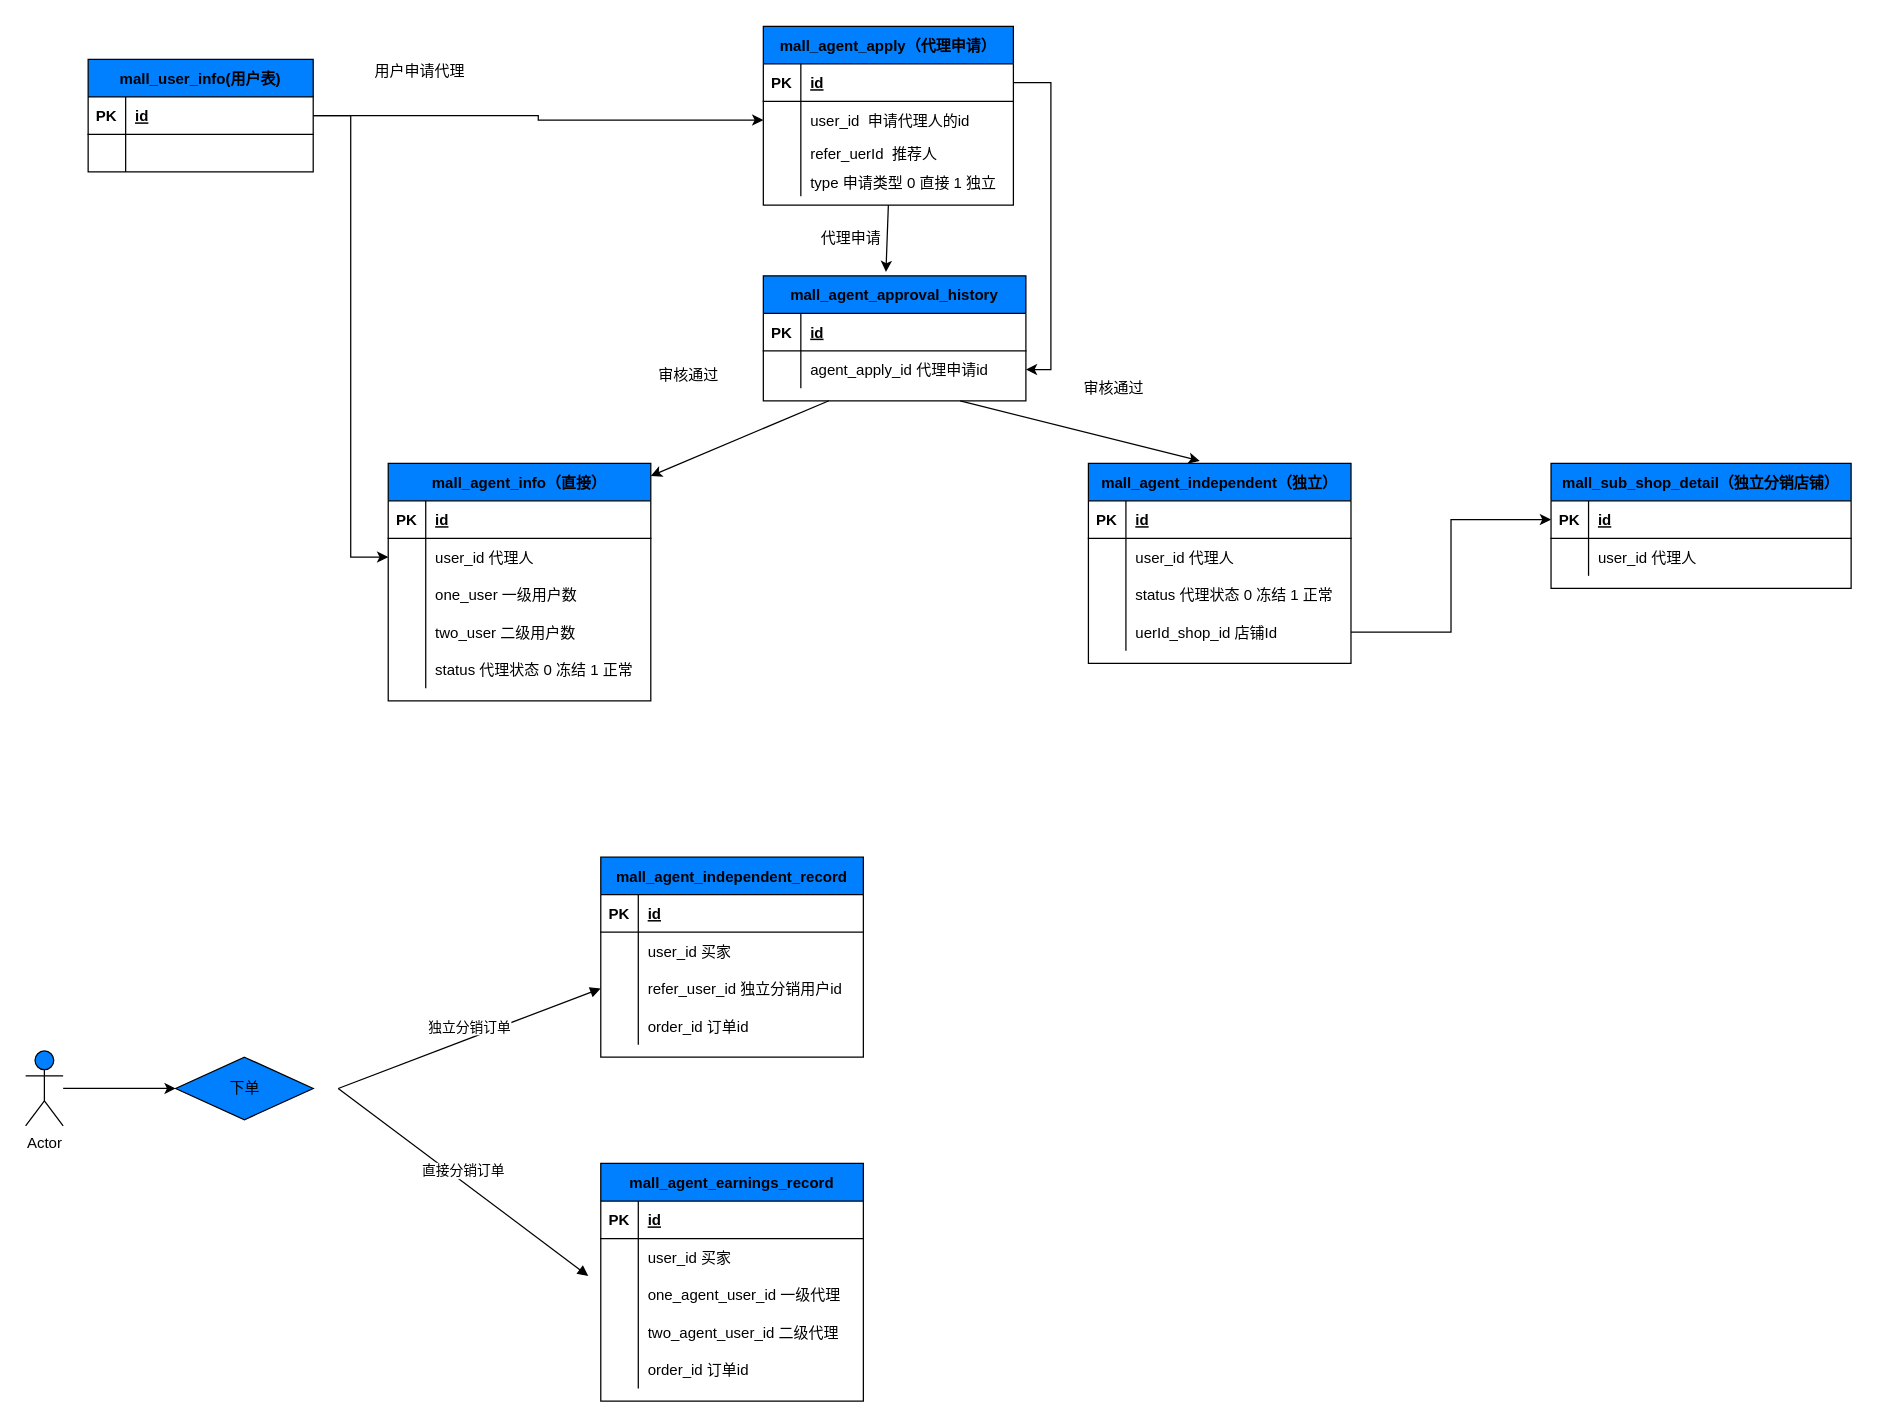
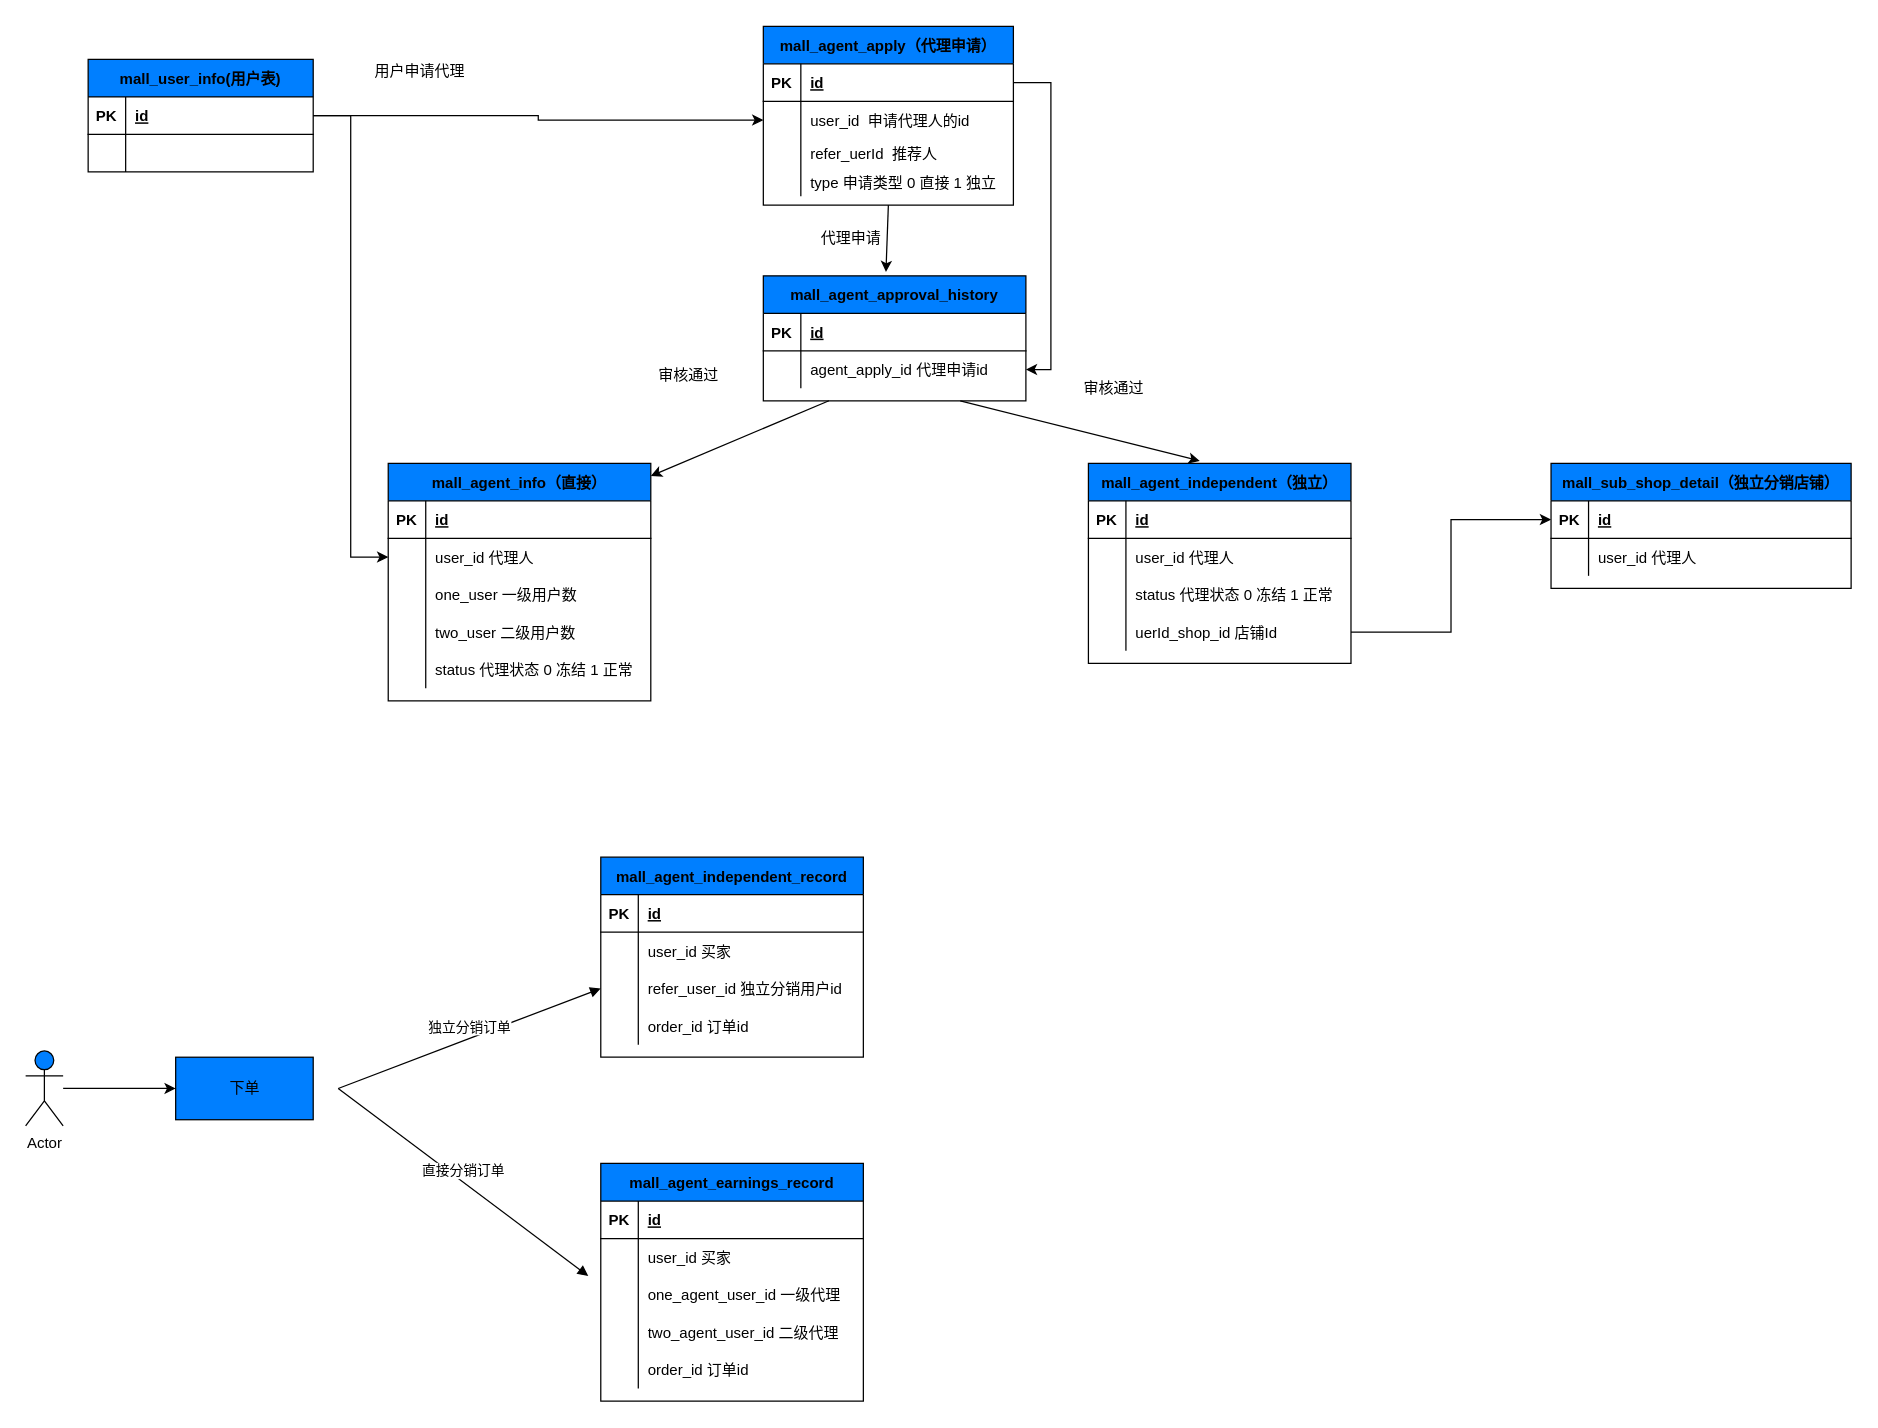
node "下单": shape diamond -> rectangle
